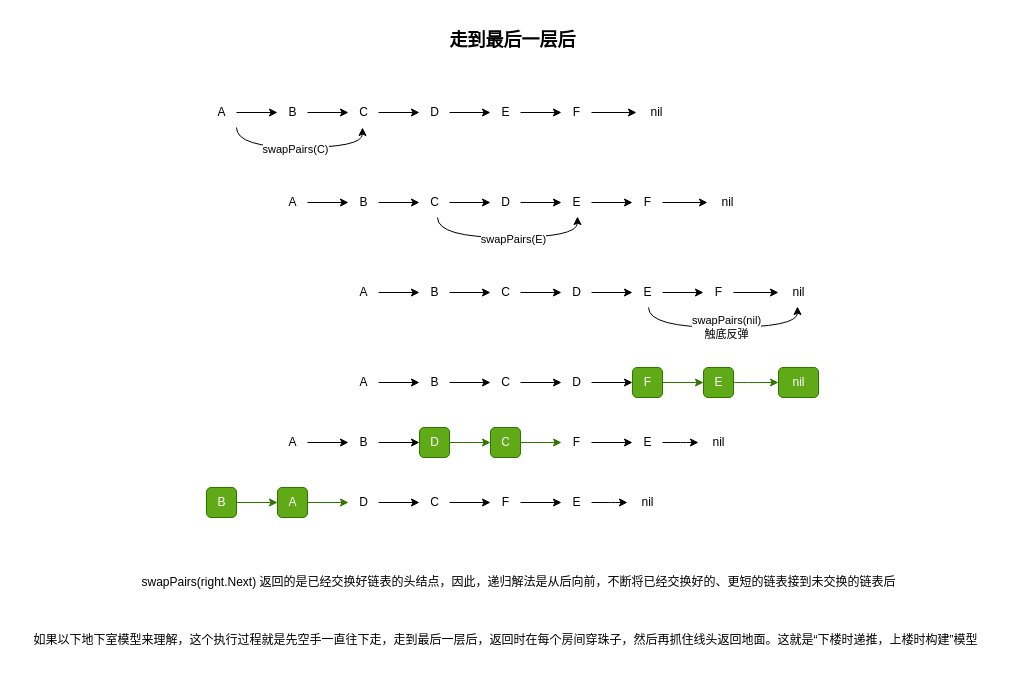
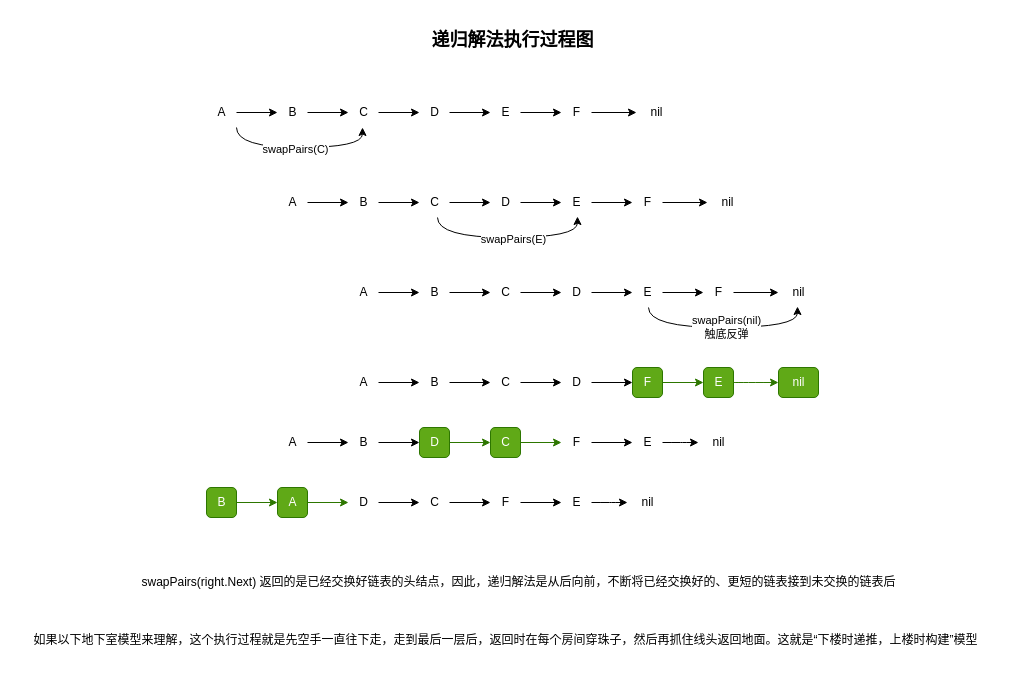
node "走到最后一层后": label "走到最后一层后" -> "递归解法执行过程图"
